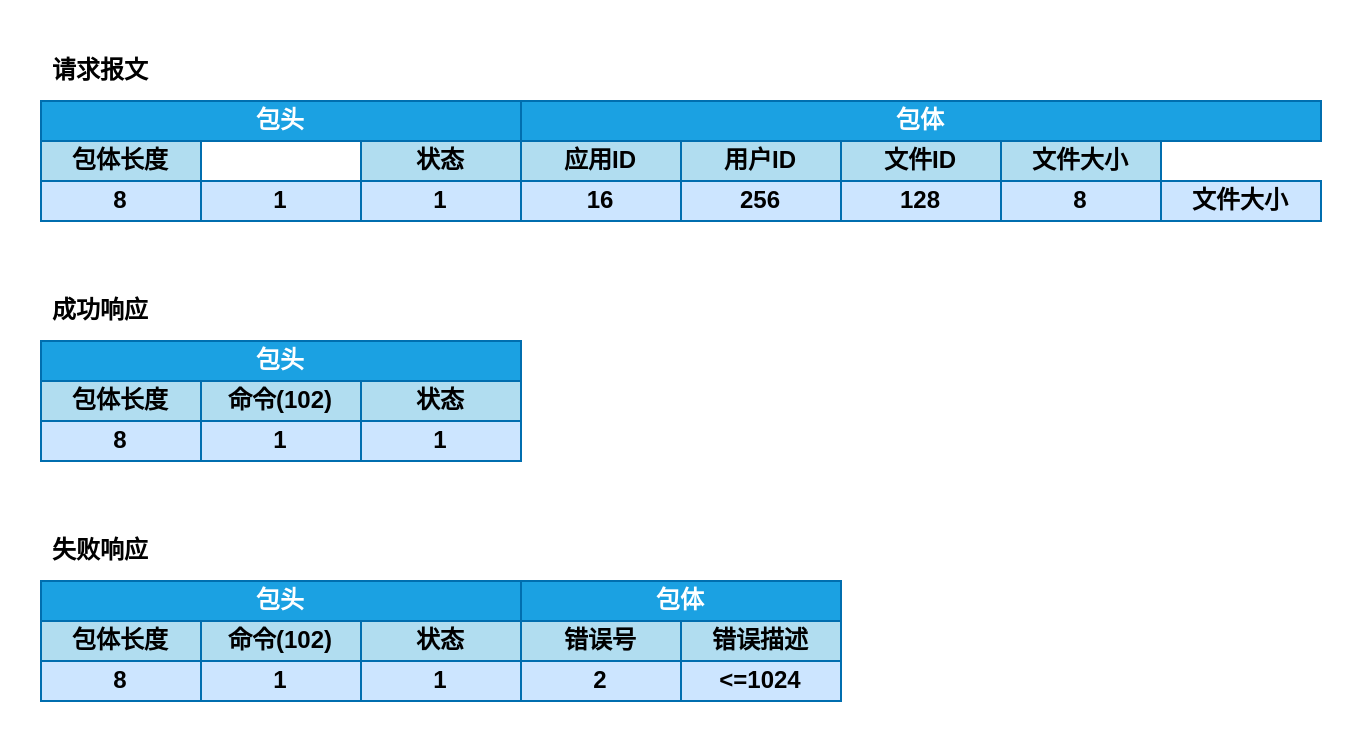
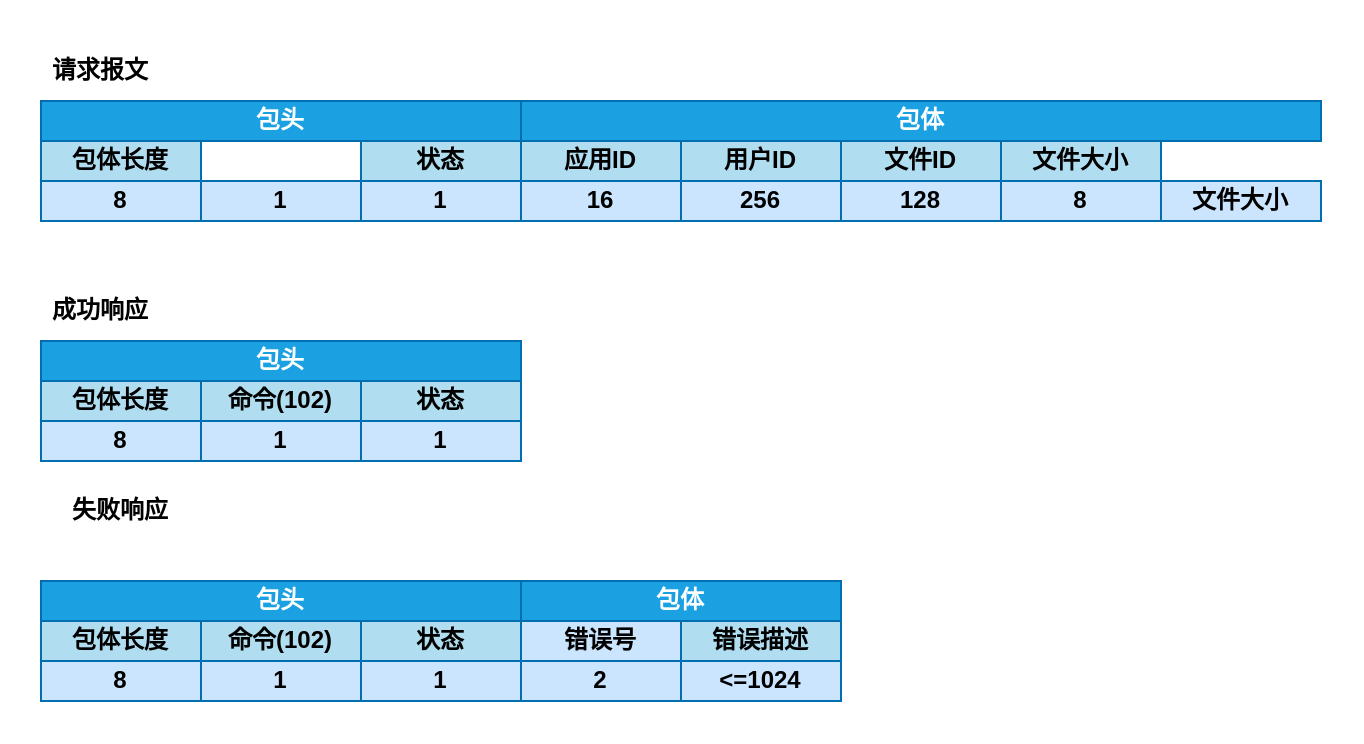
node "失败响应": moved (101, 551) -> (121, 511)
node "错误号": fillcolor #b1ddf0 -> #cce5ff
